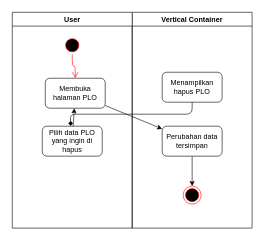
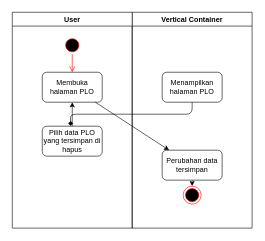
node "Menampilkan hapus PLO": label "Menampilkan hapus PLO" -> "Menampilkan halaman PLO"
node "Membuka halaman PLO": moved (75, 93) -> (72, 87)
node "Pilih data PLO yang ingin di hapus": label "Pilih data PLO yang ingin di hapus" -> "Pilih data PLO yang tersimpan di hapus"
node "Perubahan data tersimpan": moved (192, 141) -> (192, 165)
